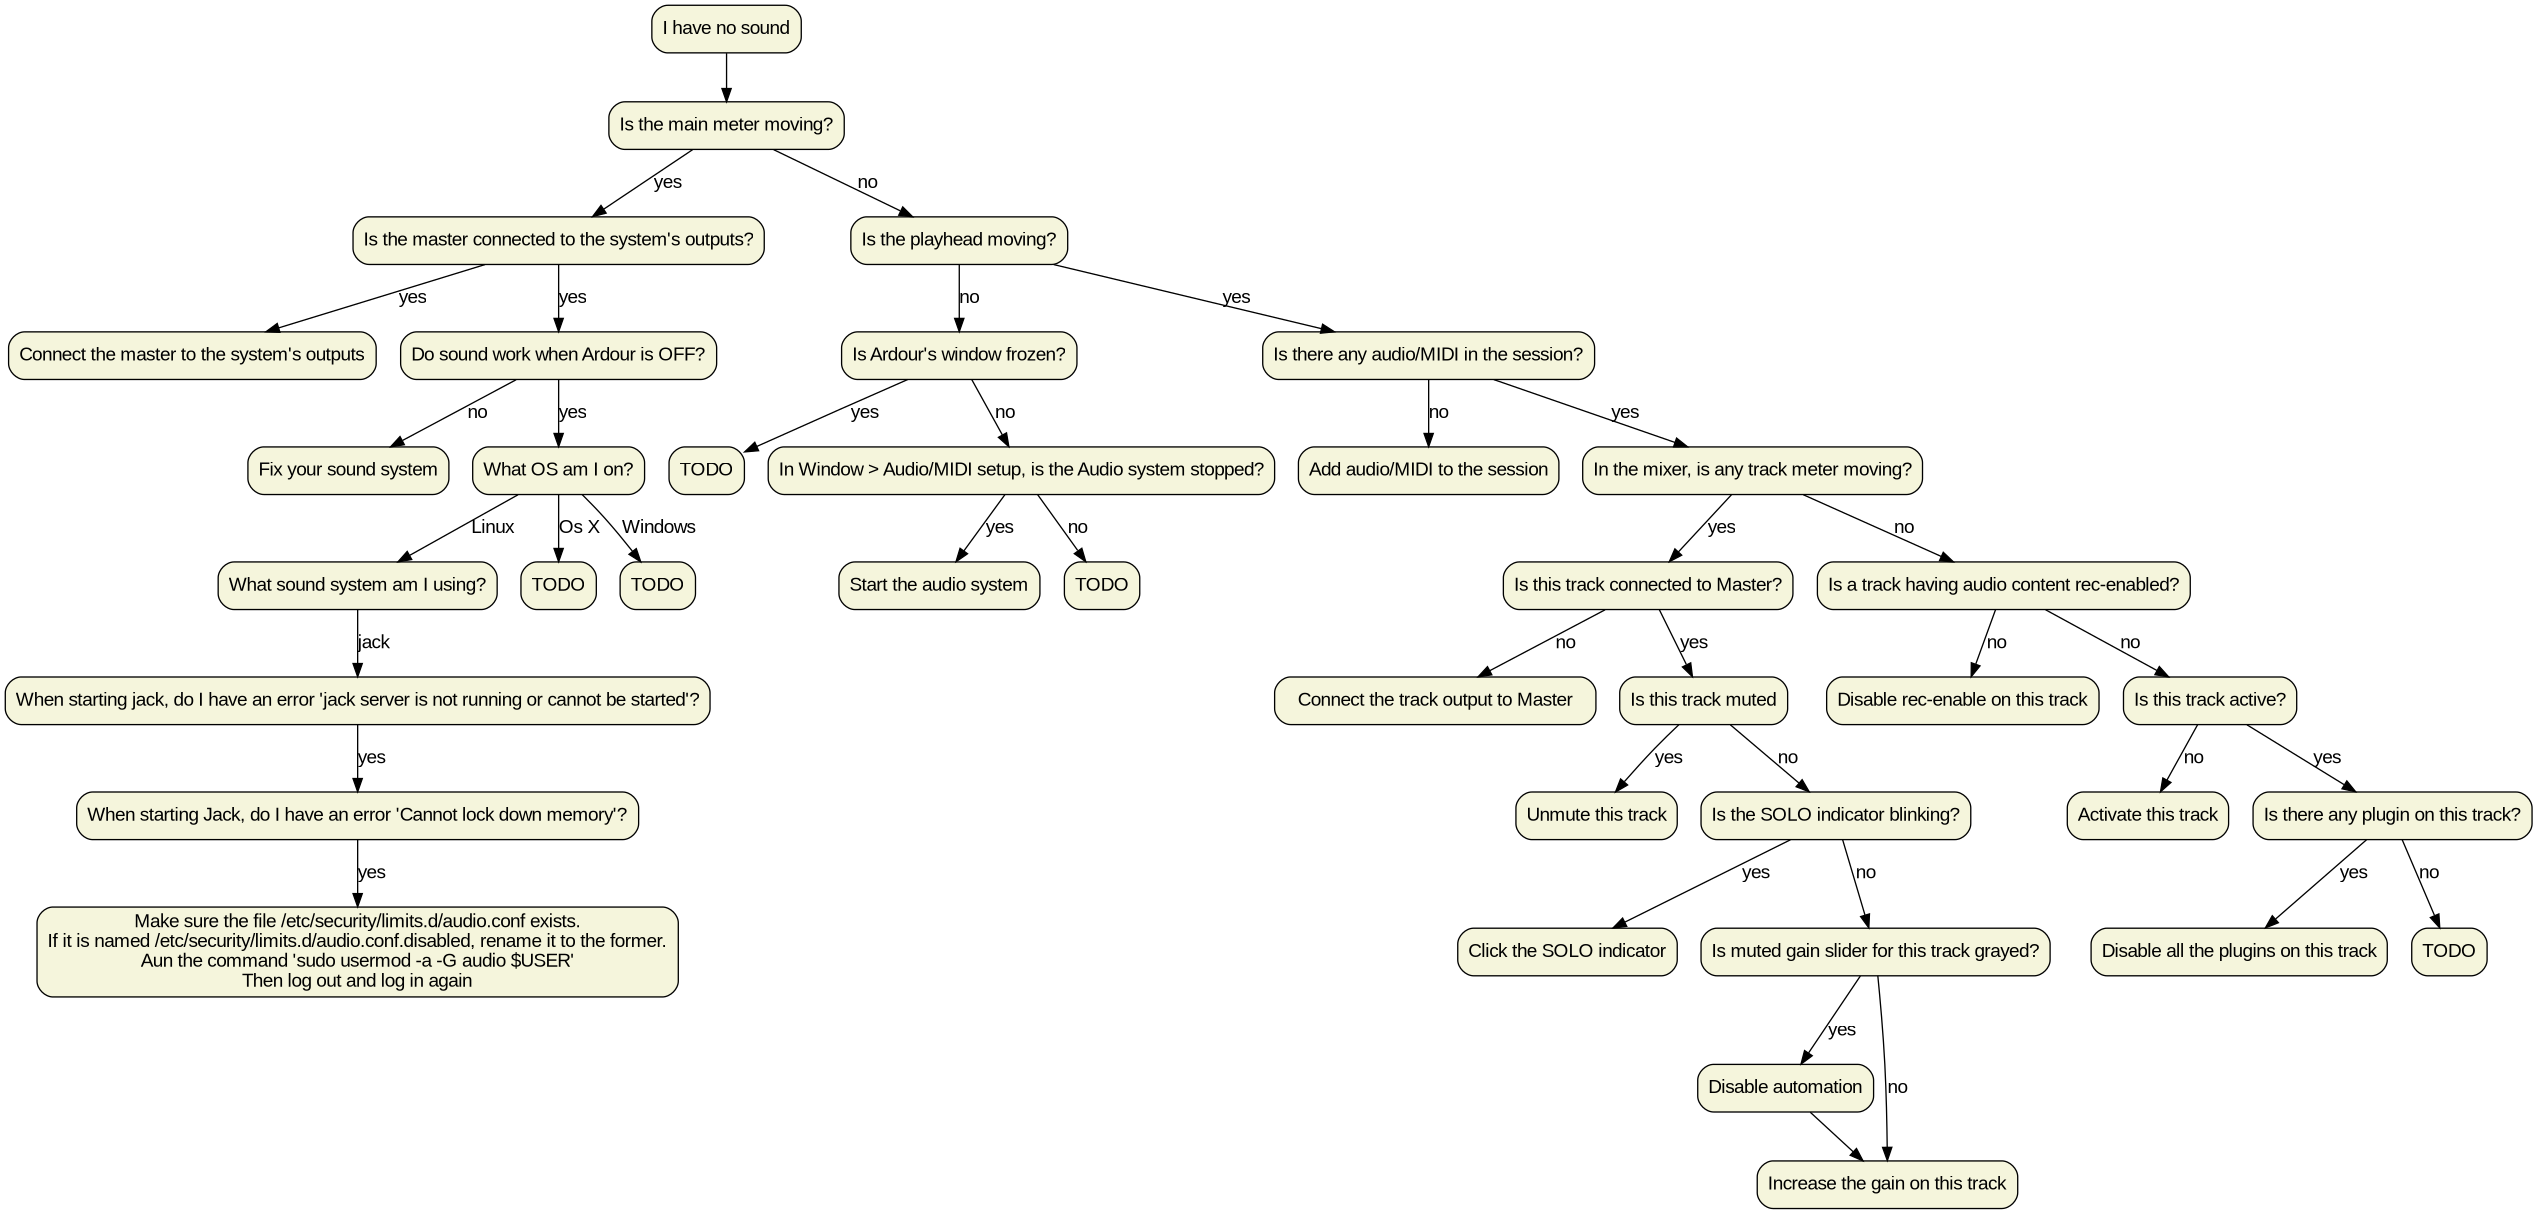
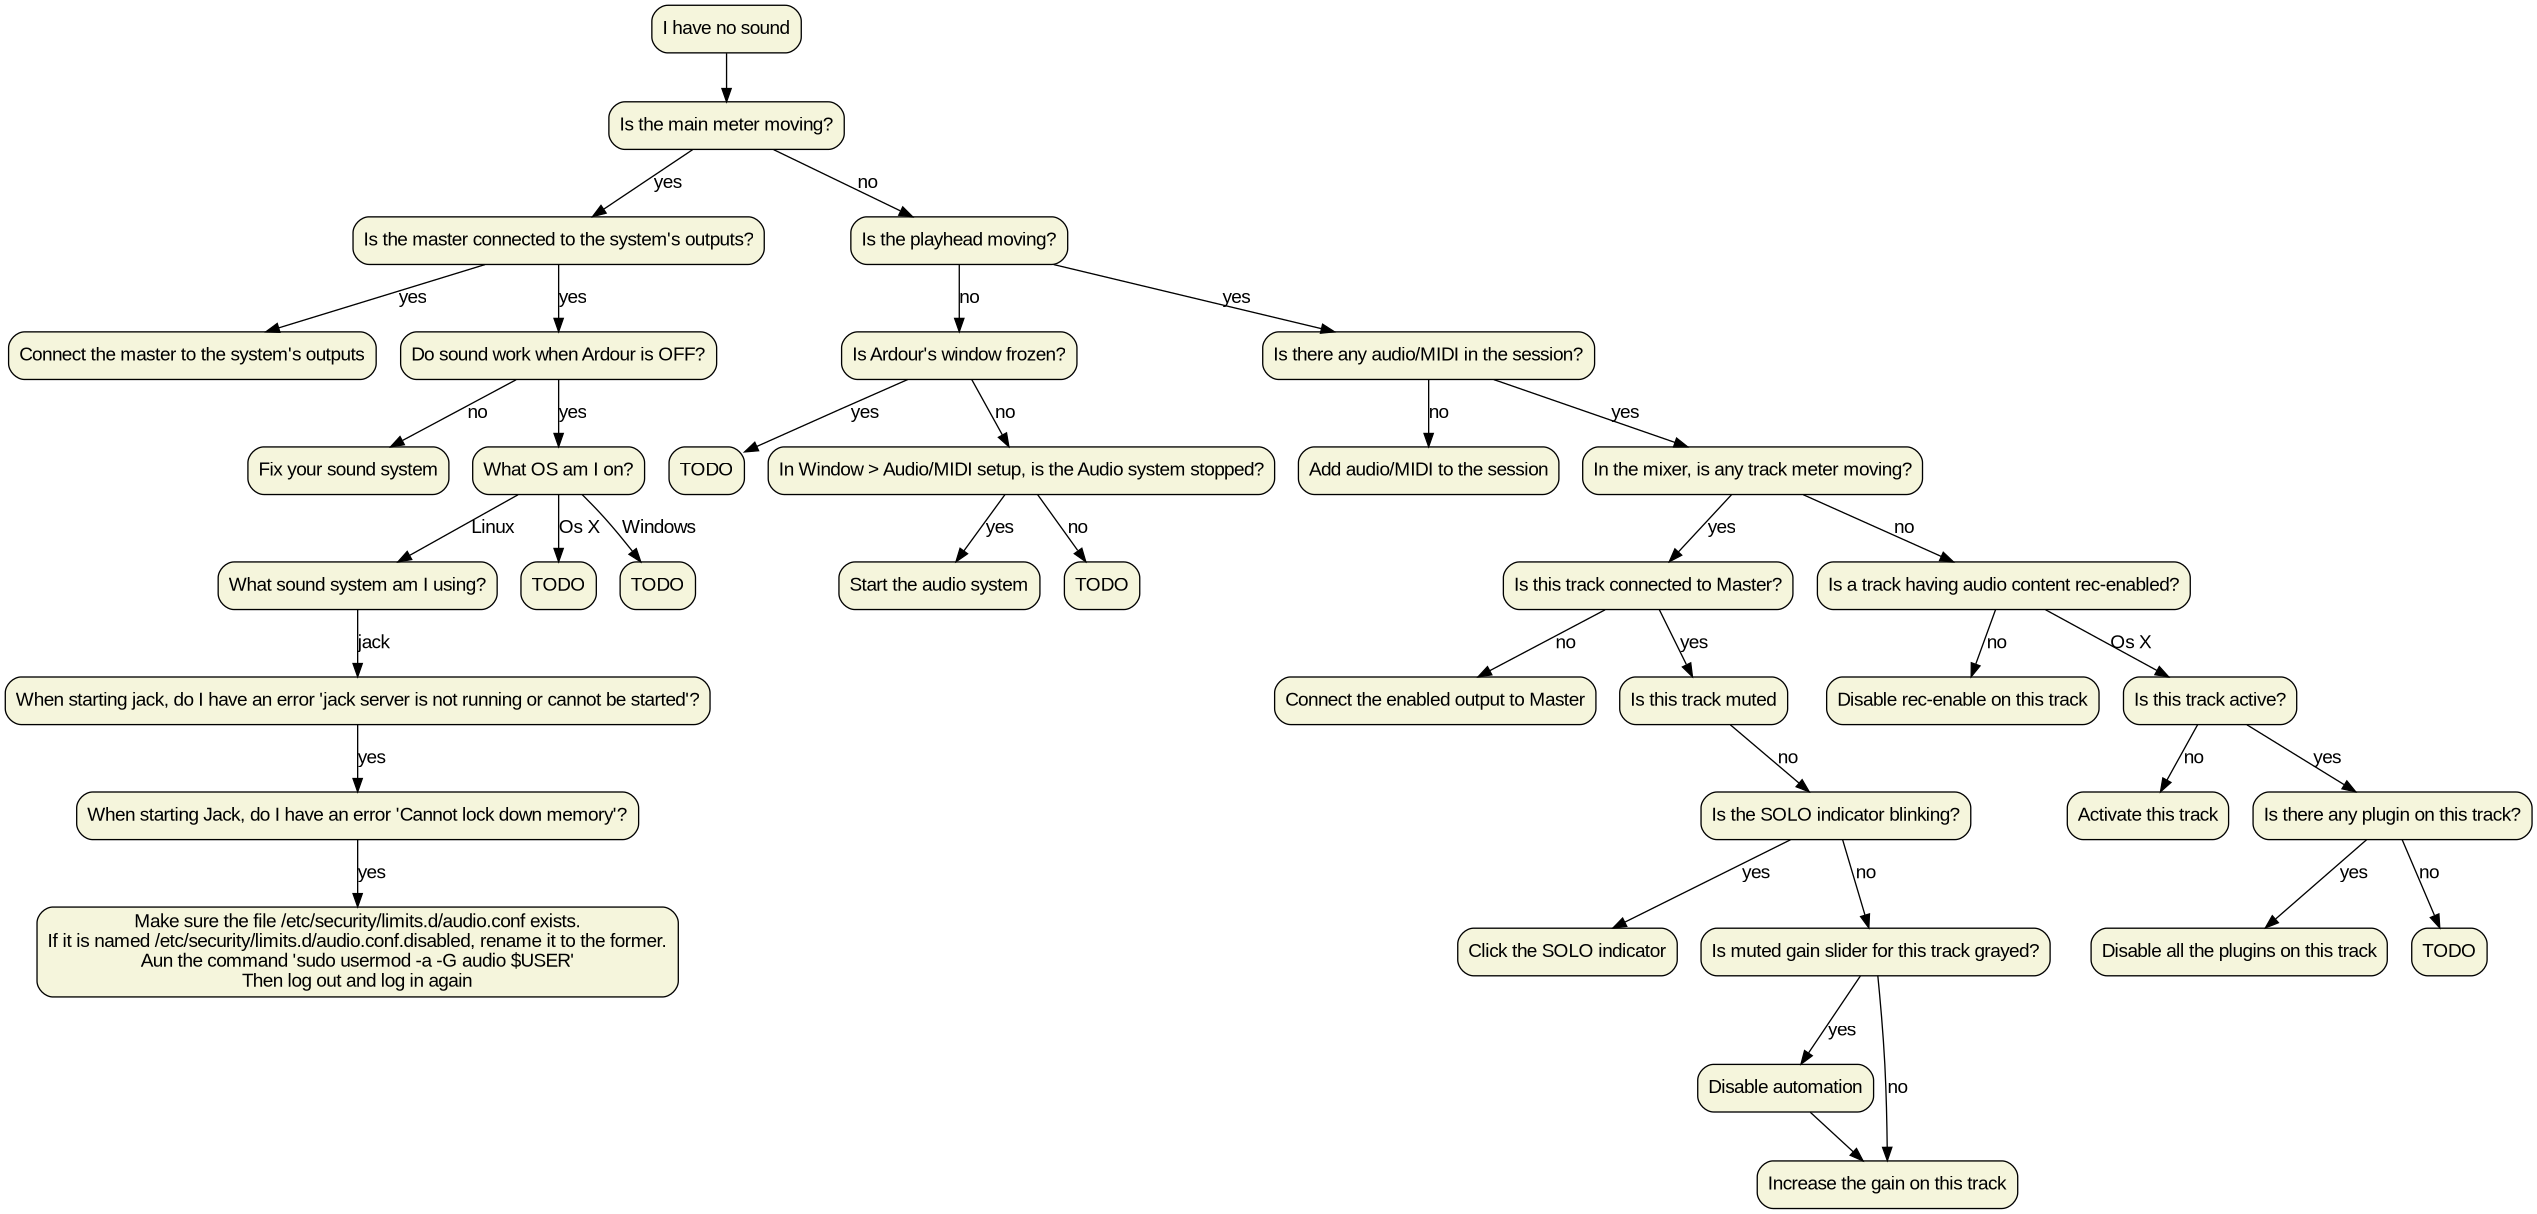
edge "Is a track having audio content rec-enabled?" -> "Is this track active?": label "no" -> "Os X"
node "Connect the track output to Master": label "Connect the track output to Master" -> "Connect the enabled output to Master"
node "Unmute this track": removed
